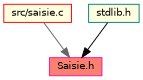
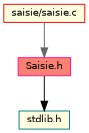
node "src/saisie.c": label "src/saisie.c" -> "saisie/saisie.c"
edge "stdlib.h" -> "Saisie.h": reversed
